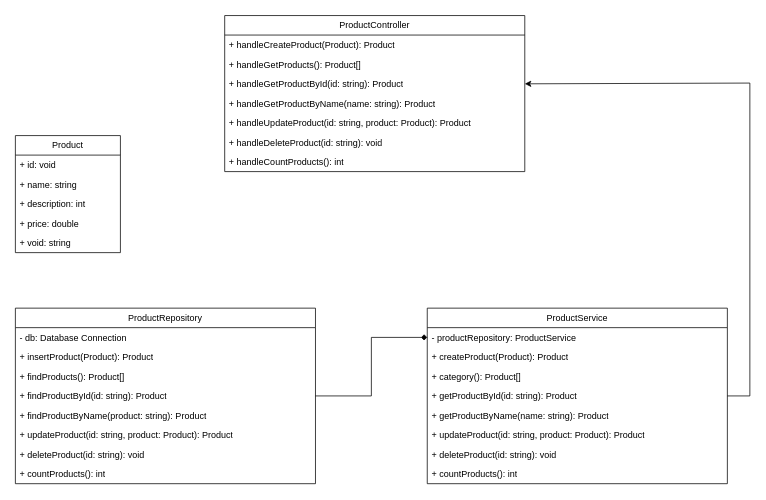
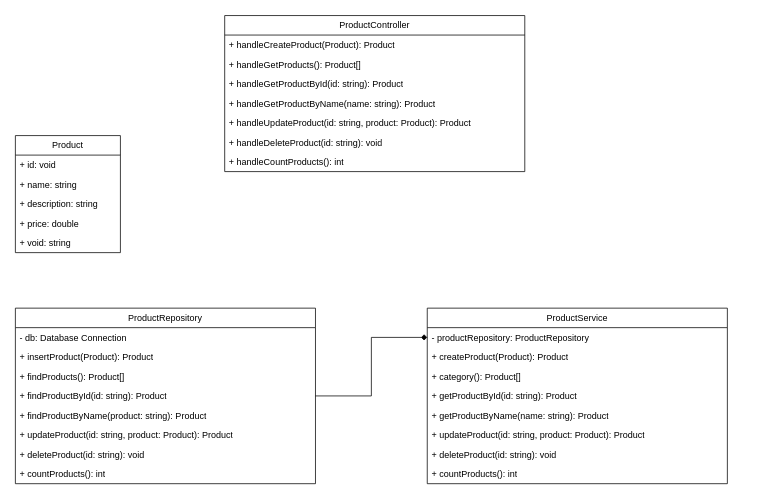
edge "ProductService" -> "+ handleGetProductById(id: string): Product": removed
node "+ description: int": label "+ description: int" -> "+ description: string"
node "- productRepository: ProductService": label "- productRepository: ProductService" -> "- productRepository: ProductRepository"
